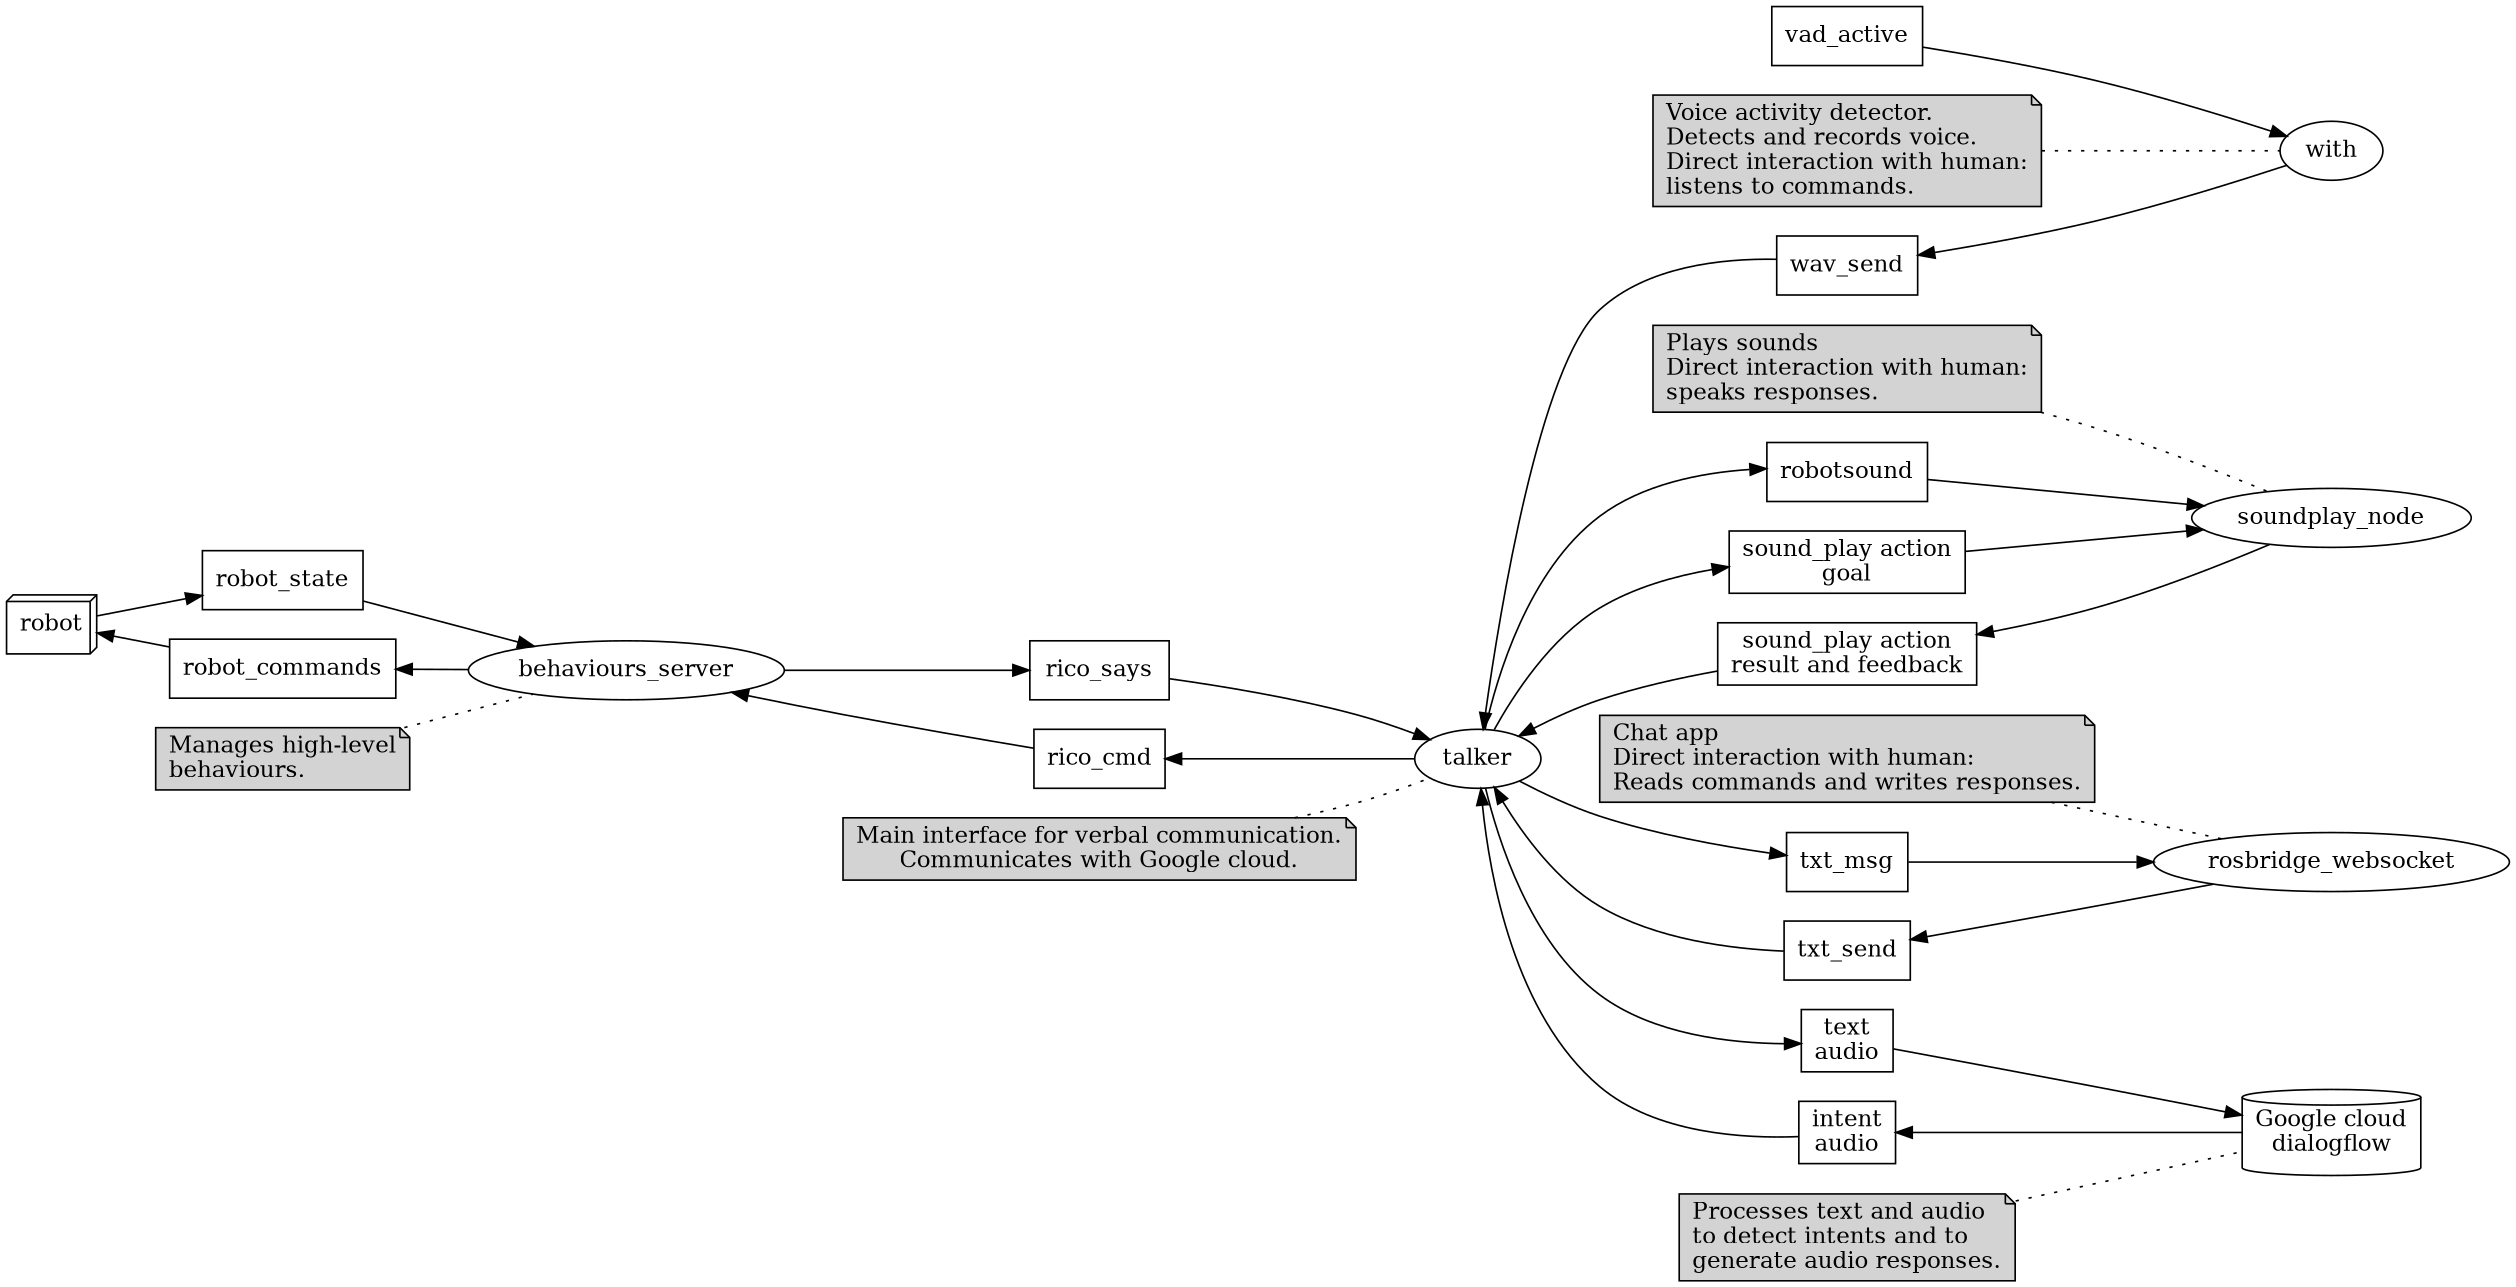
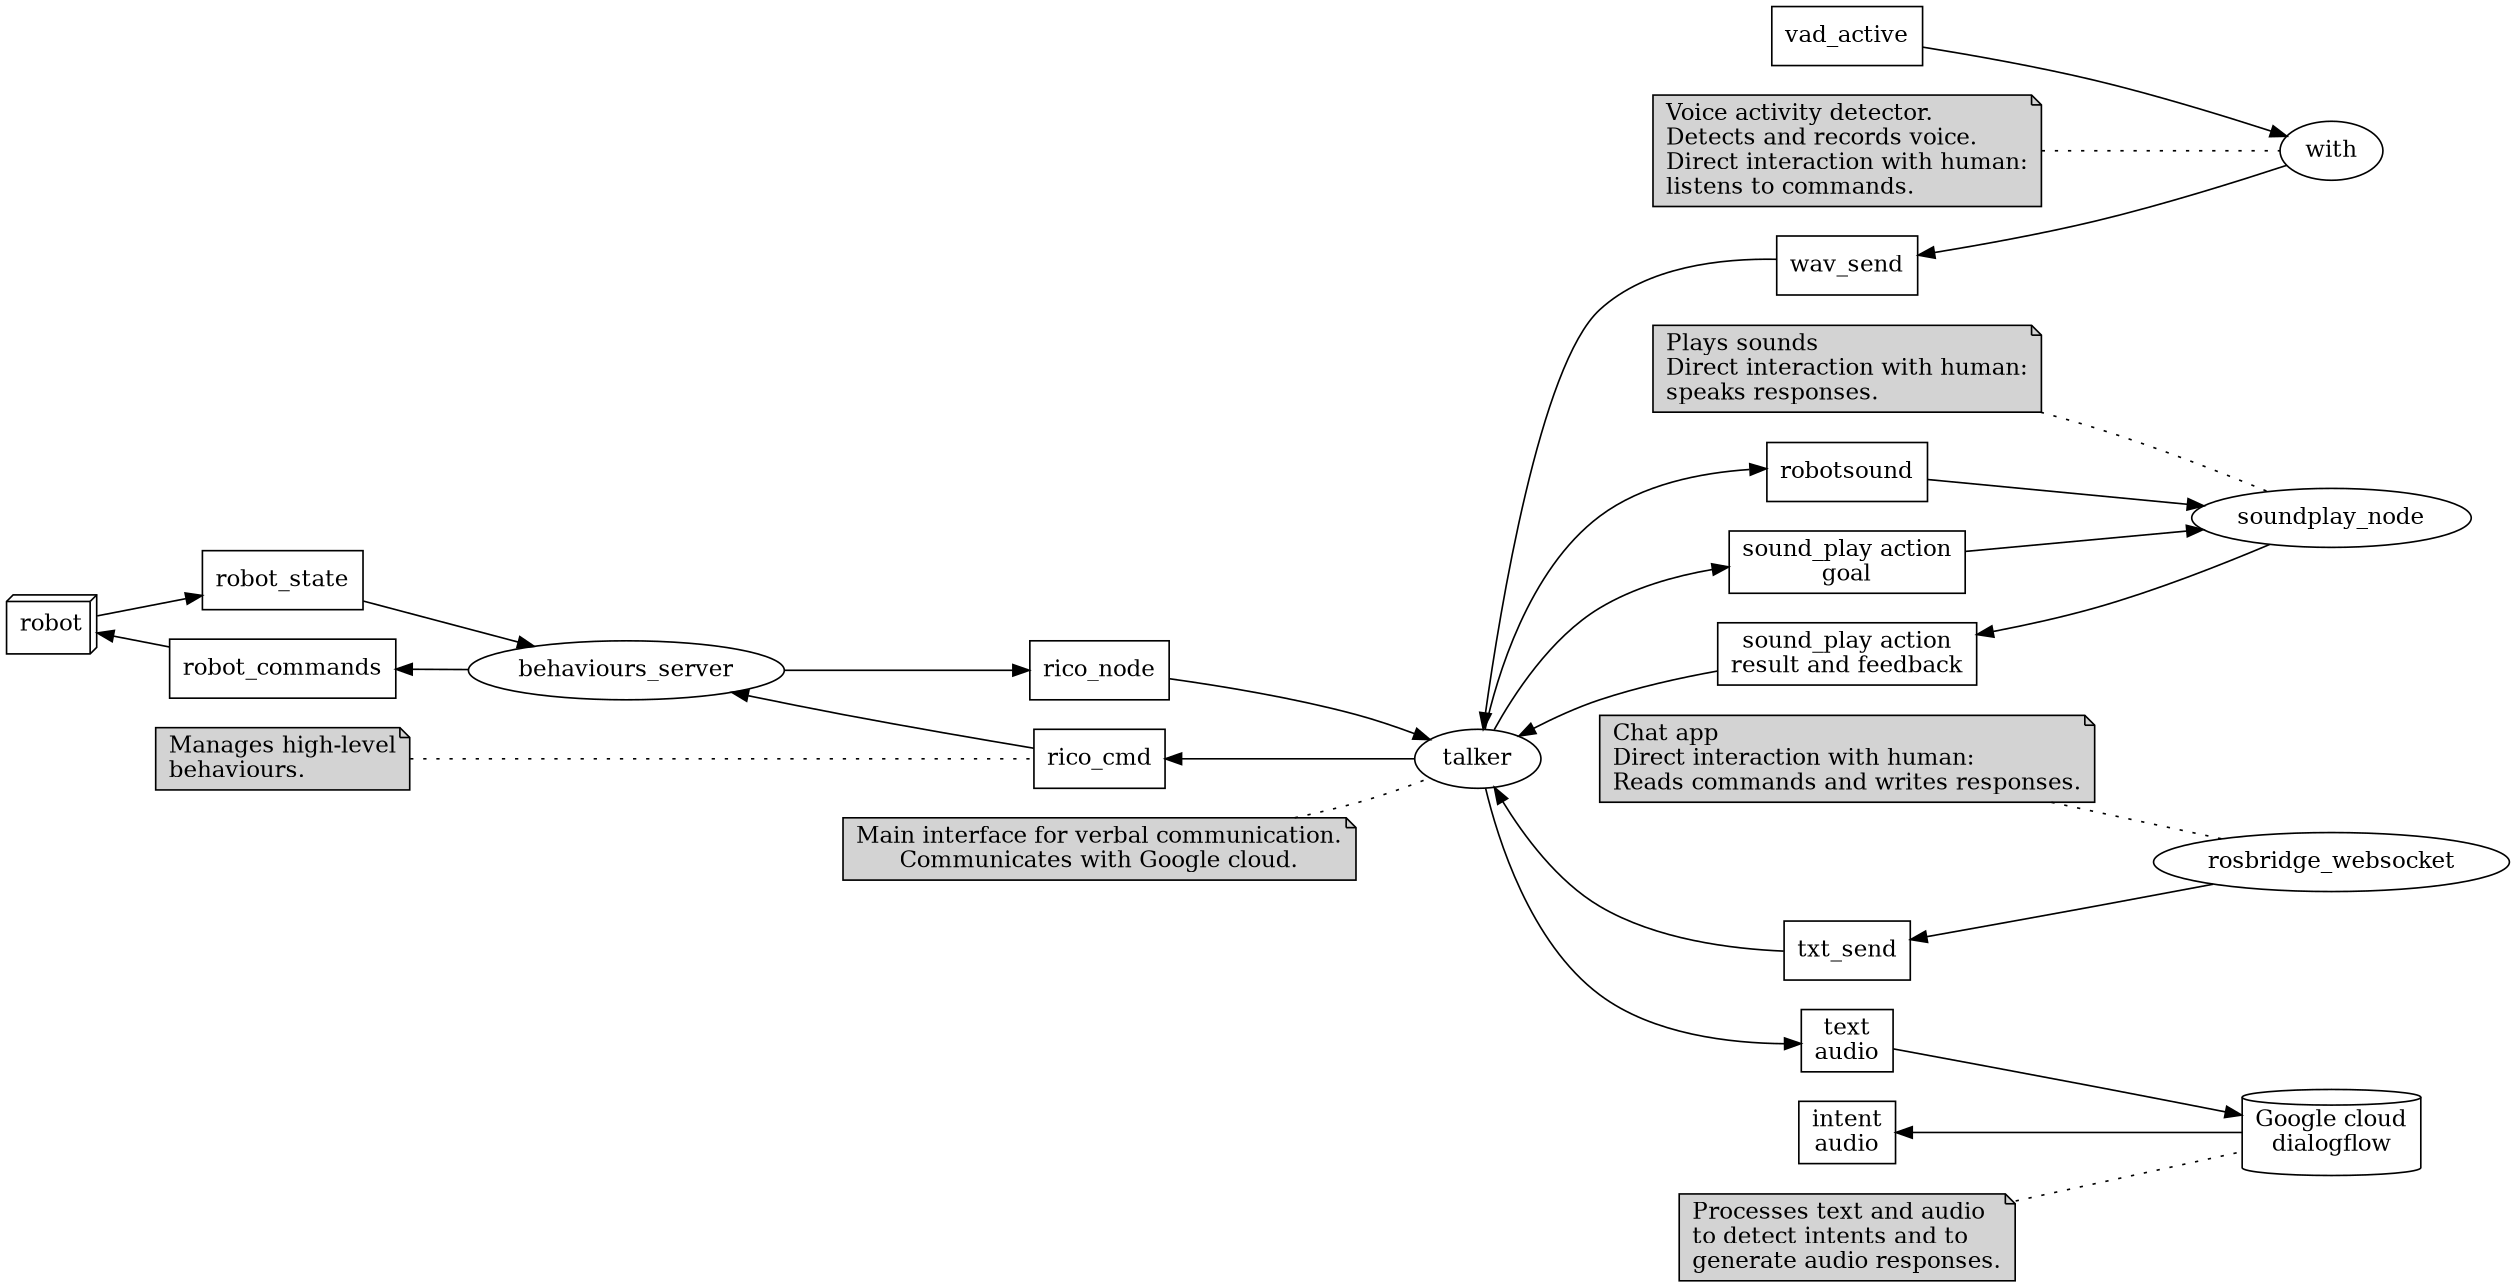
node "rico_says": label "rico_says" -> "rico_node"
edge "behaviours_server" -- "Manages high-level behaviours.": now "rico_cmd" -- "Manages high-level behaviours."
node "txt_msg": removed
edge "intent audio" -> "talker": removed
